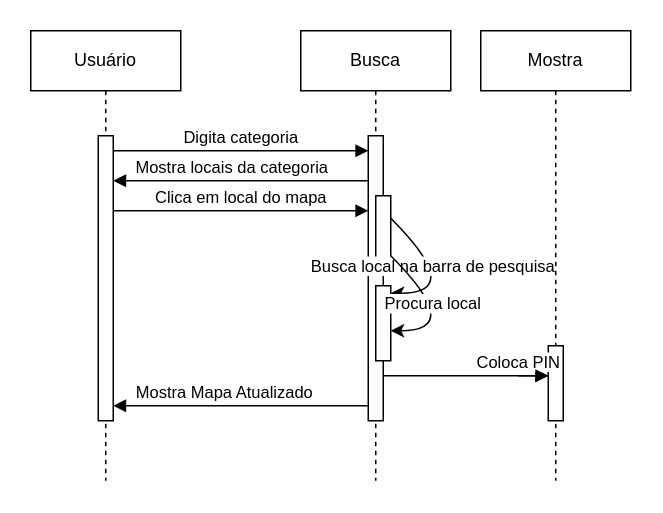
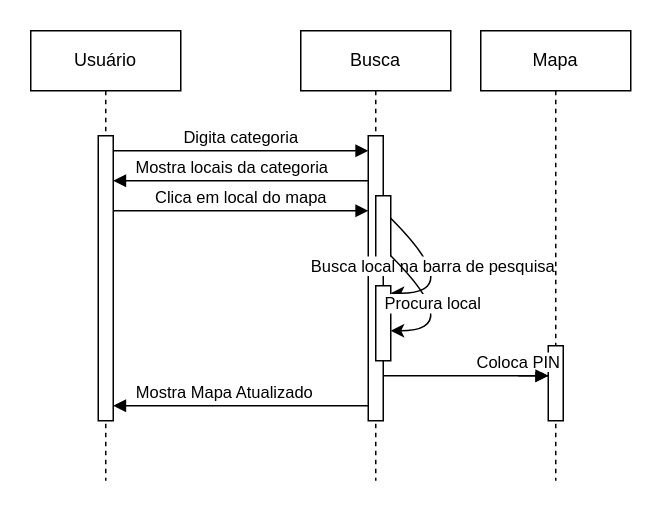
node "Mostra": label "Mostra" -> "Mapa"
